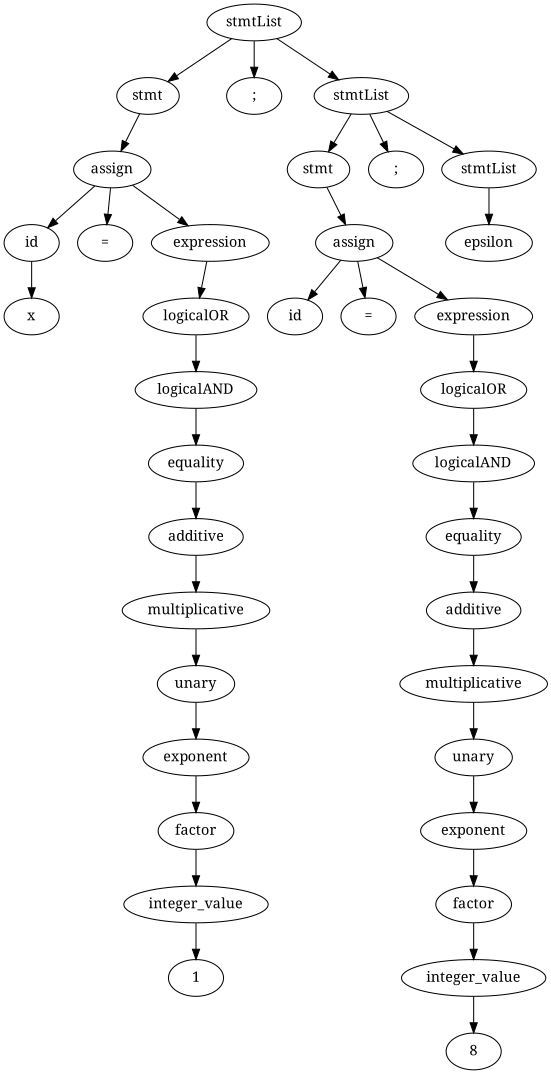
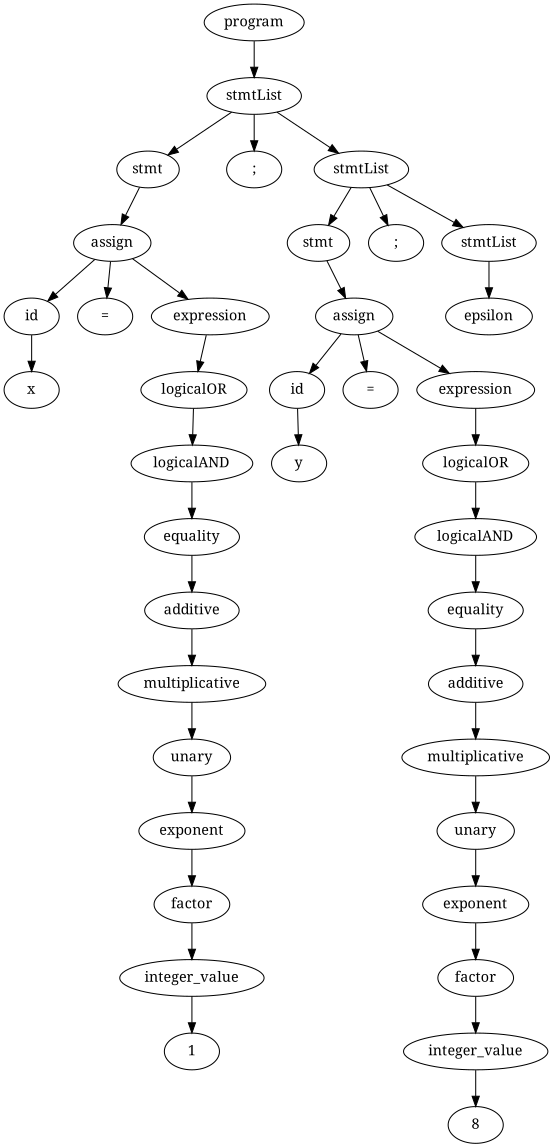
node "program": added
node "y": added
